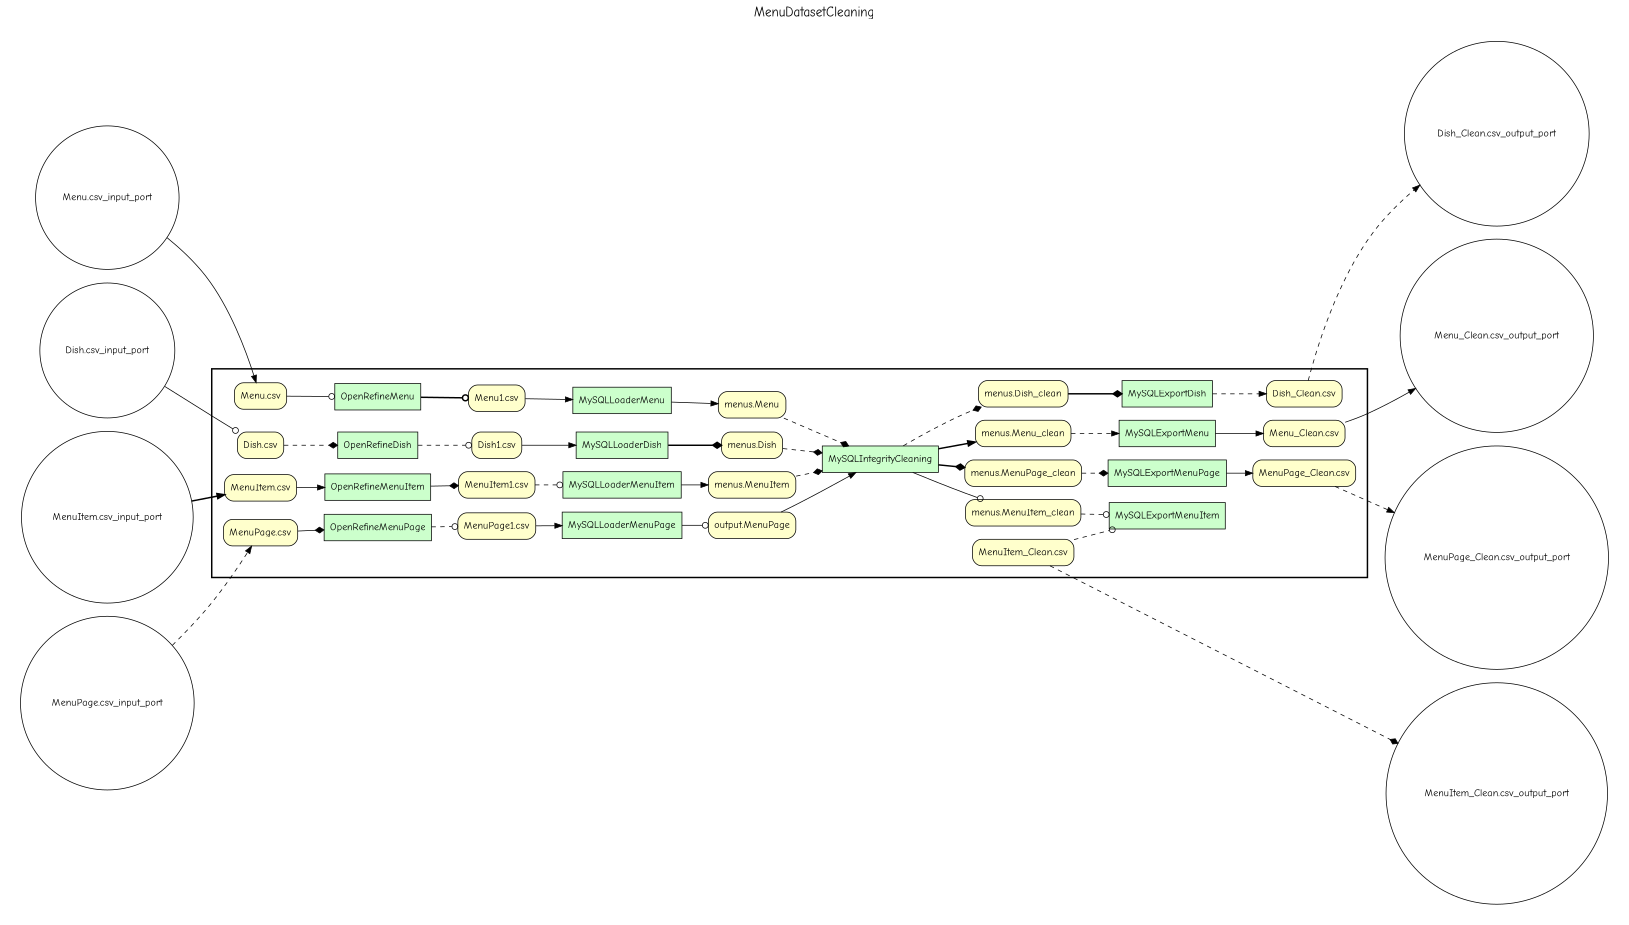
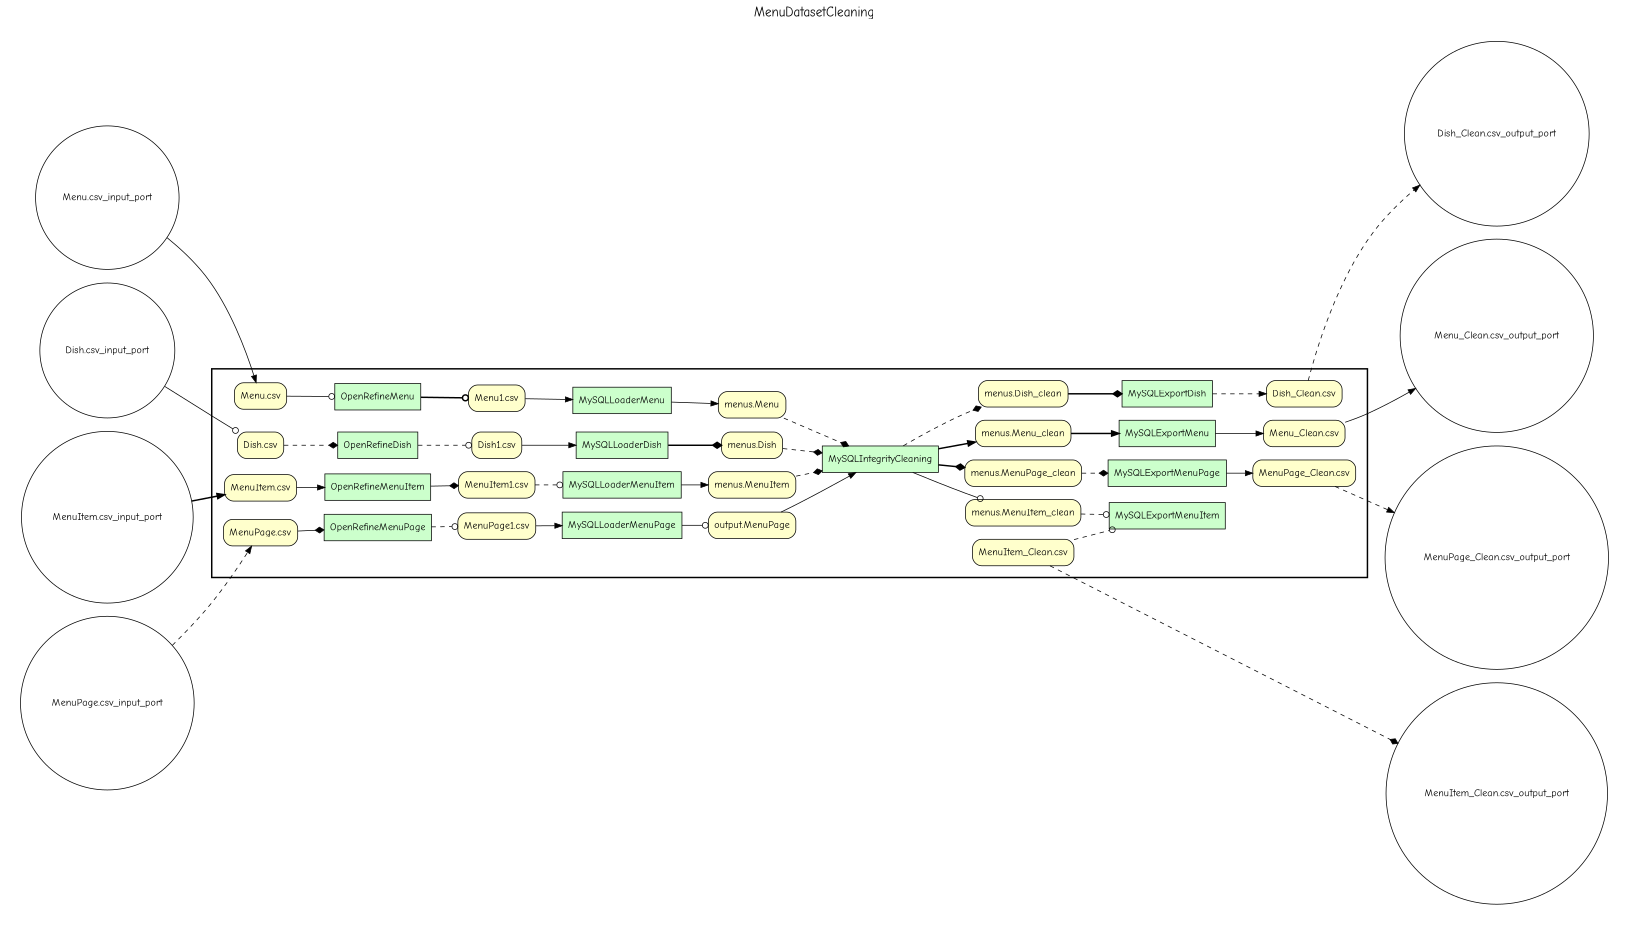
edge "menus.Menu_clean" -> "MySQLExportMenu": style dashed -> bold
